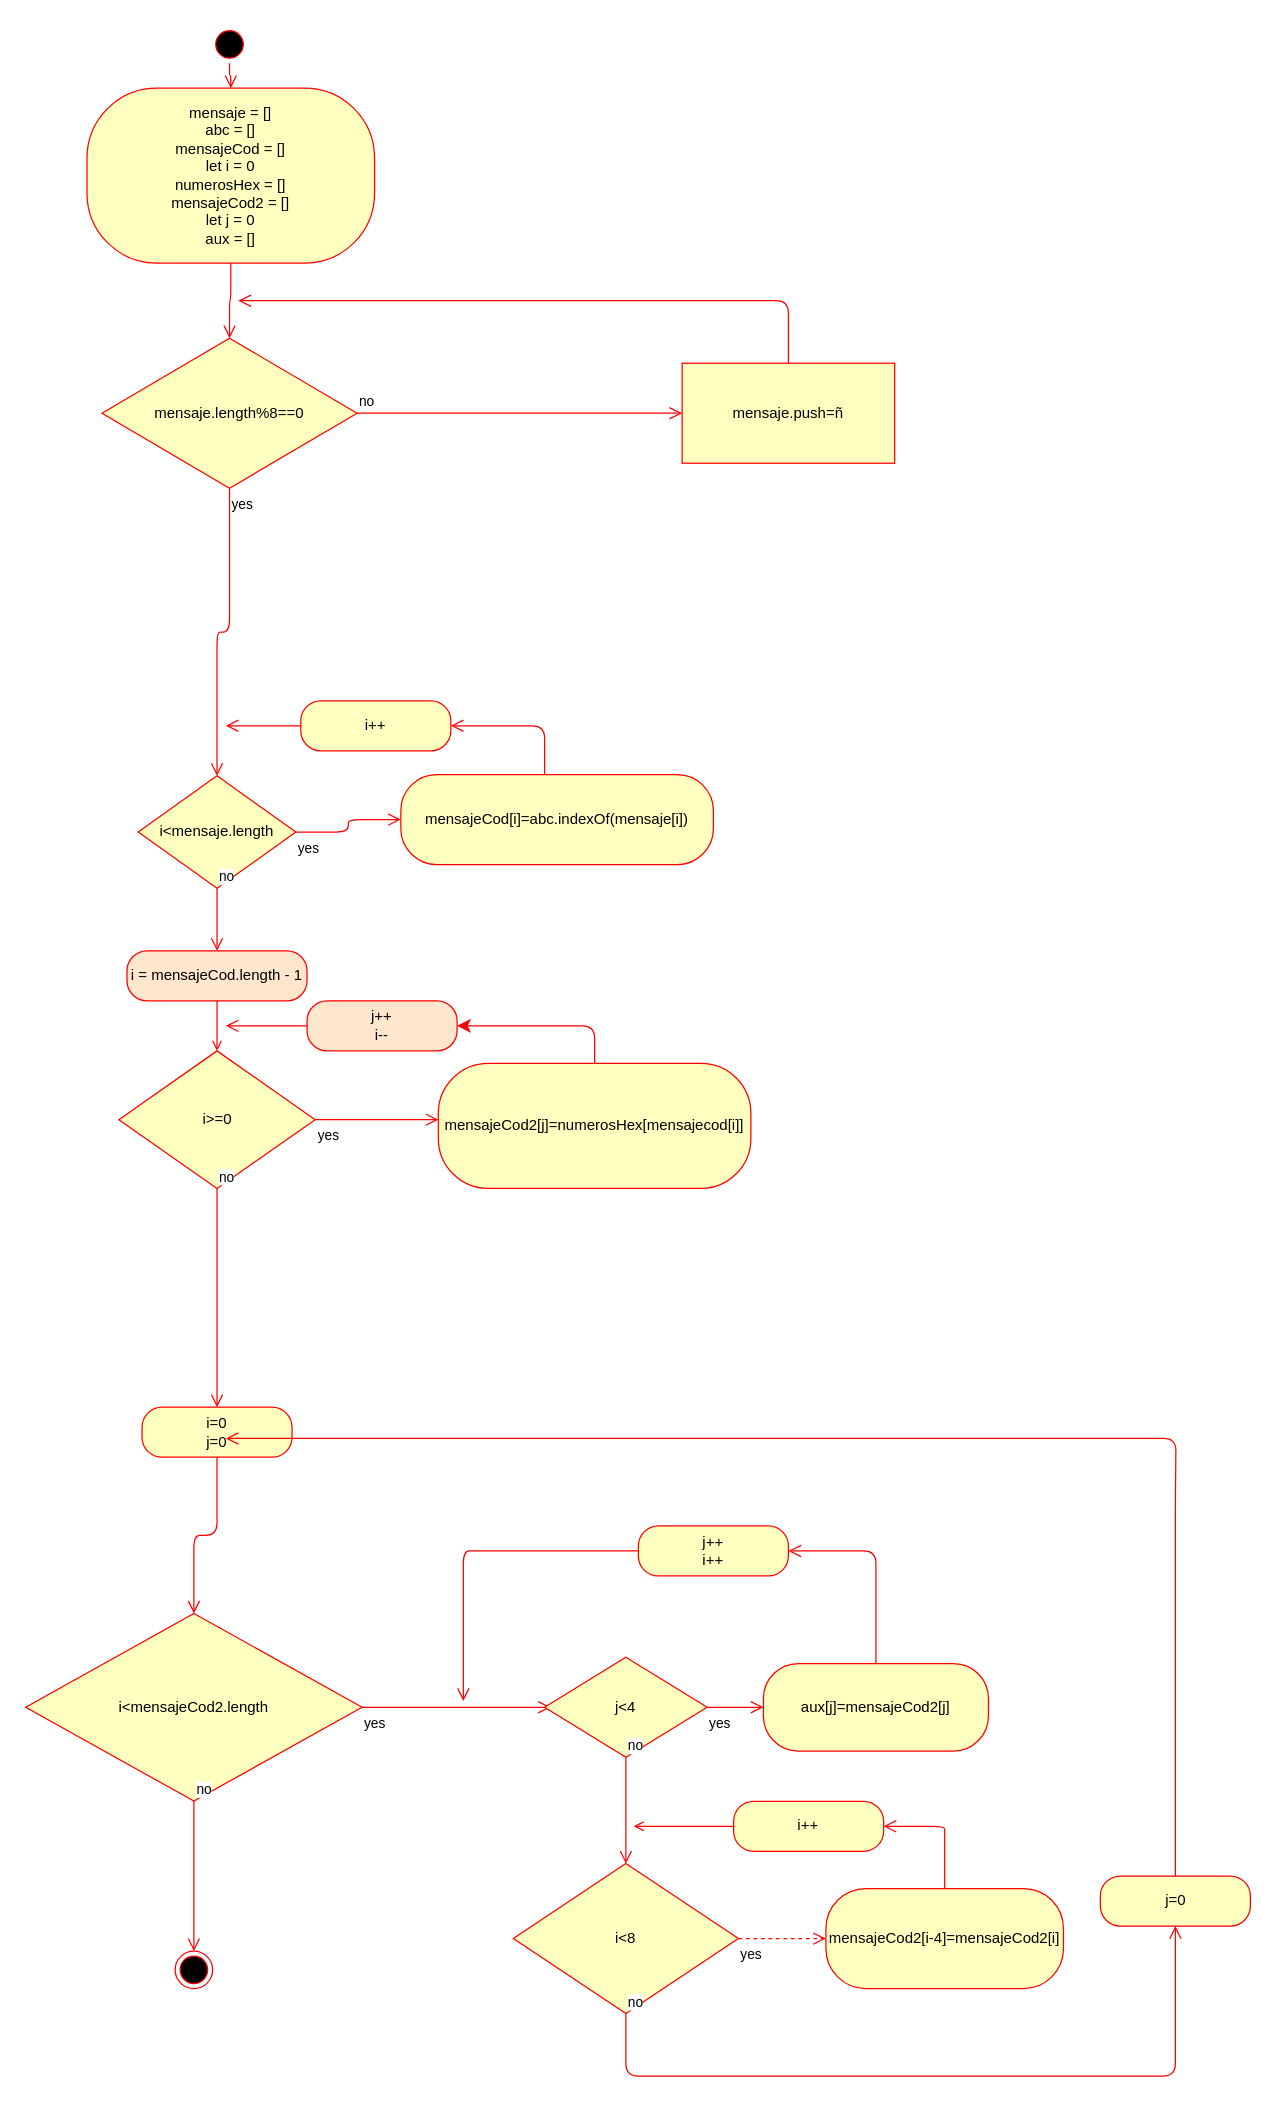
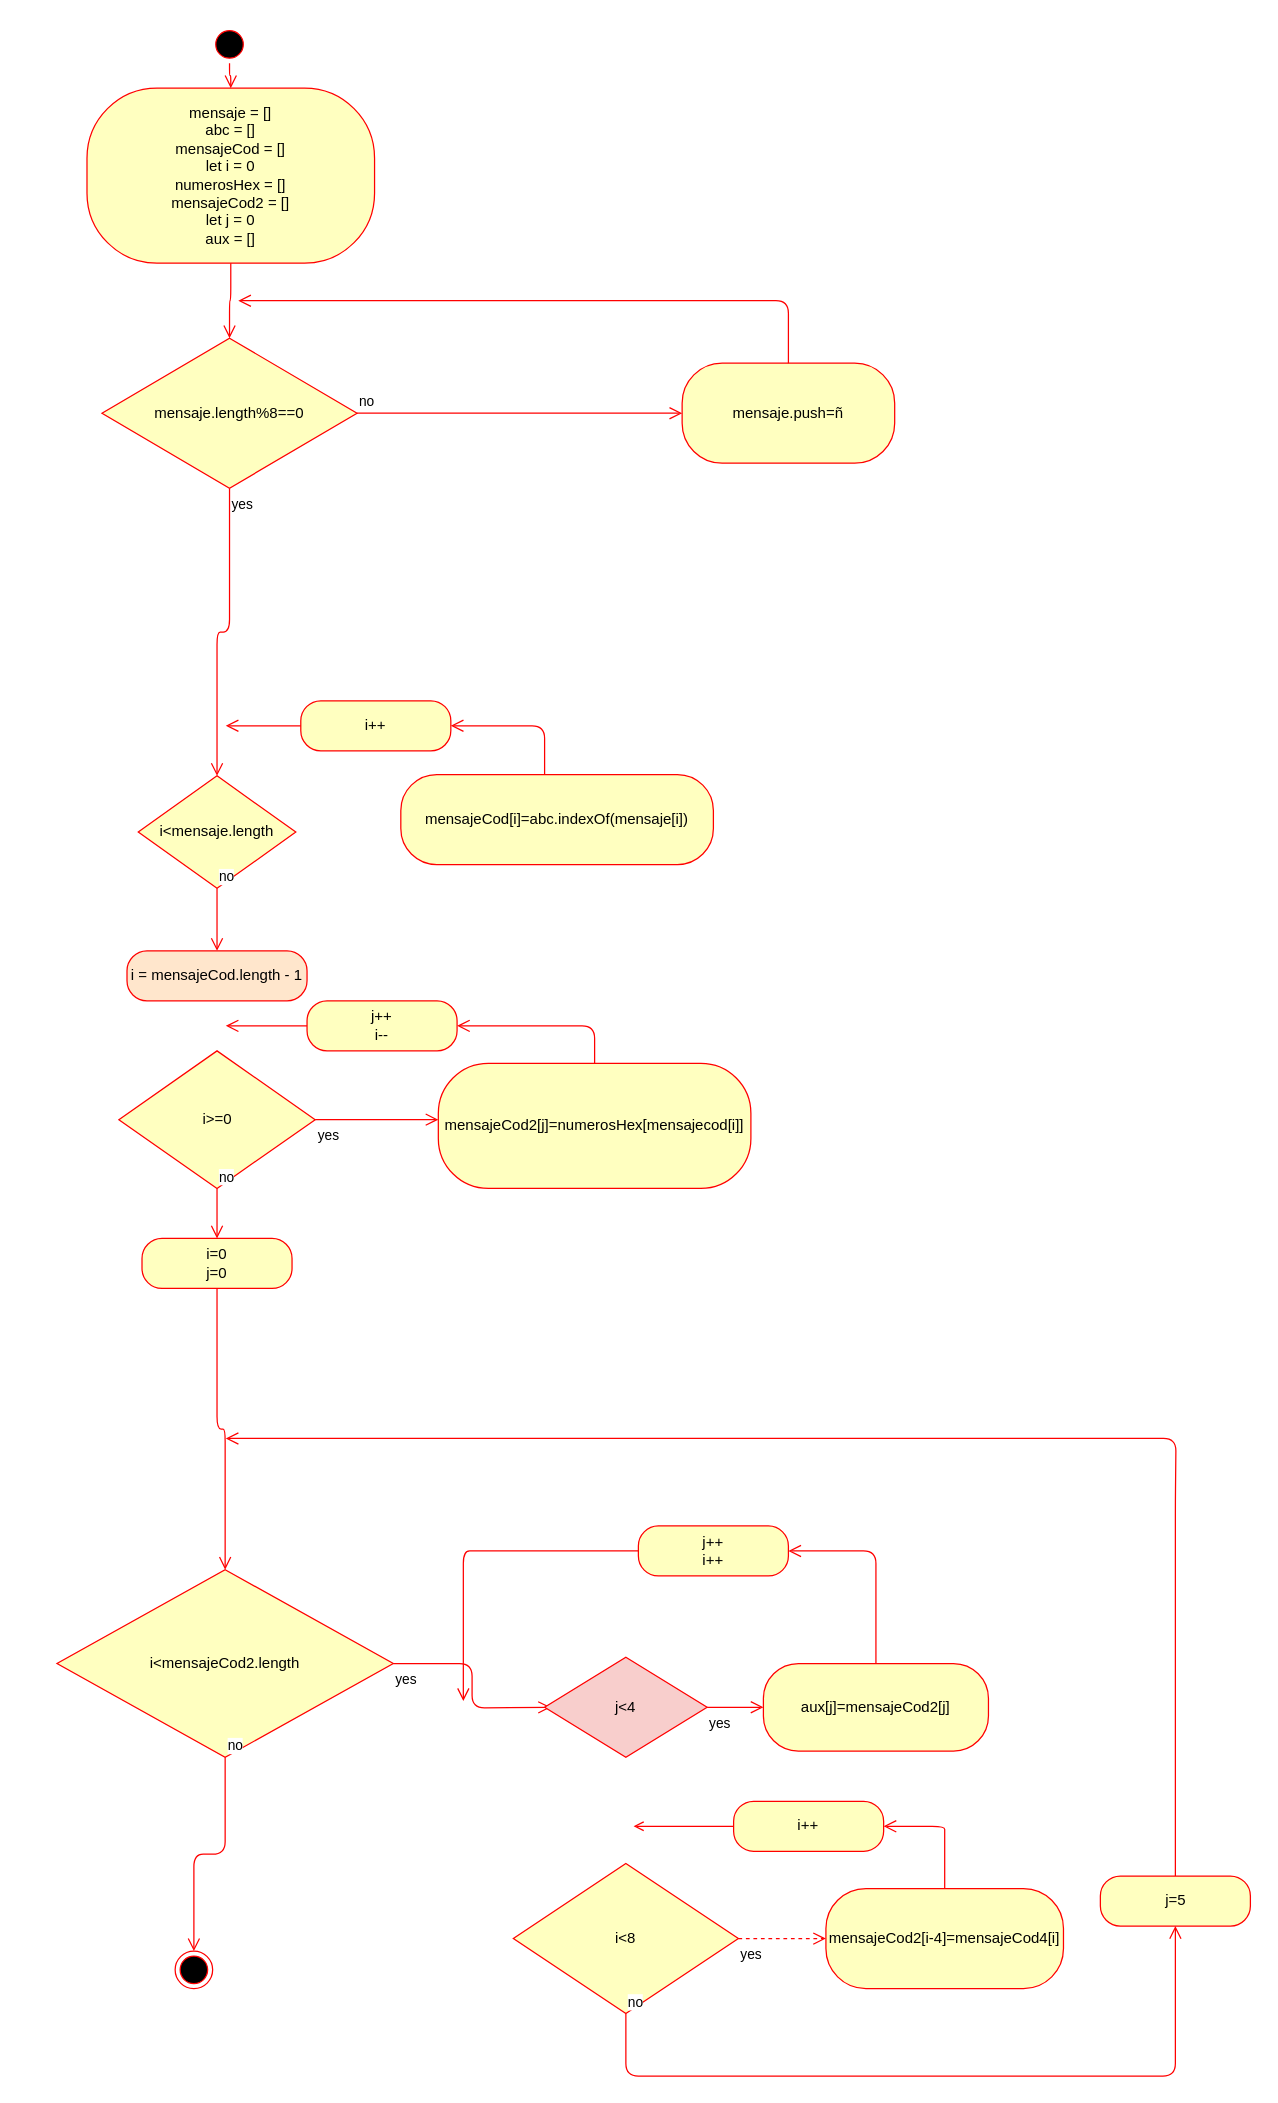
node "mensaje.push=ñ": shape rectangle -> rounded rectangle
edge "i<mensaje.length" -> "mensajeCod[i]=abc.indexOf(mensaje[i])": removed, label "yes"
edge "i = mensajeCod.length - 1" -> "i>=0": removed
node "j++ i--": fillcolor #ffe6cc -> #ffffc0
edge "mensajeCod2[j]=numerosHex[mensajecod[i]]" -> "j++ i--": arrowhead classic -> open
node "i=0 j=0": moved (217, 1432) -> (217, 1263)
node "i<mensajeCod2.length": moved (194, 1707) -> (225, 1663)
node "j<4": fillcolor #ffffc0 -> #f8cecc
edge "j<4" -> "i<8": removed, label "no"
node "j=0": label "j=0" -> "j=5"
node "mensajeCod2[i-4]=mensajeCod2[i]": label "mensajeCod2[i-4]=mensajeCod2[i]" -> "mensajeCod2[i-4]=mensajeCod4[i]"
